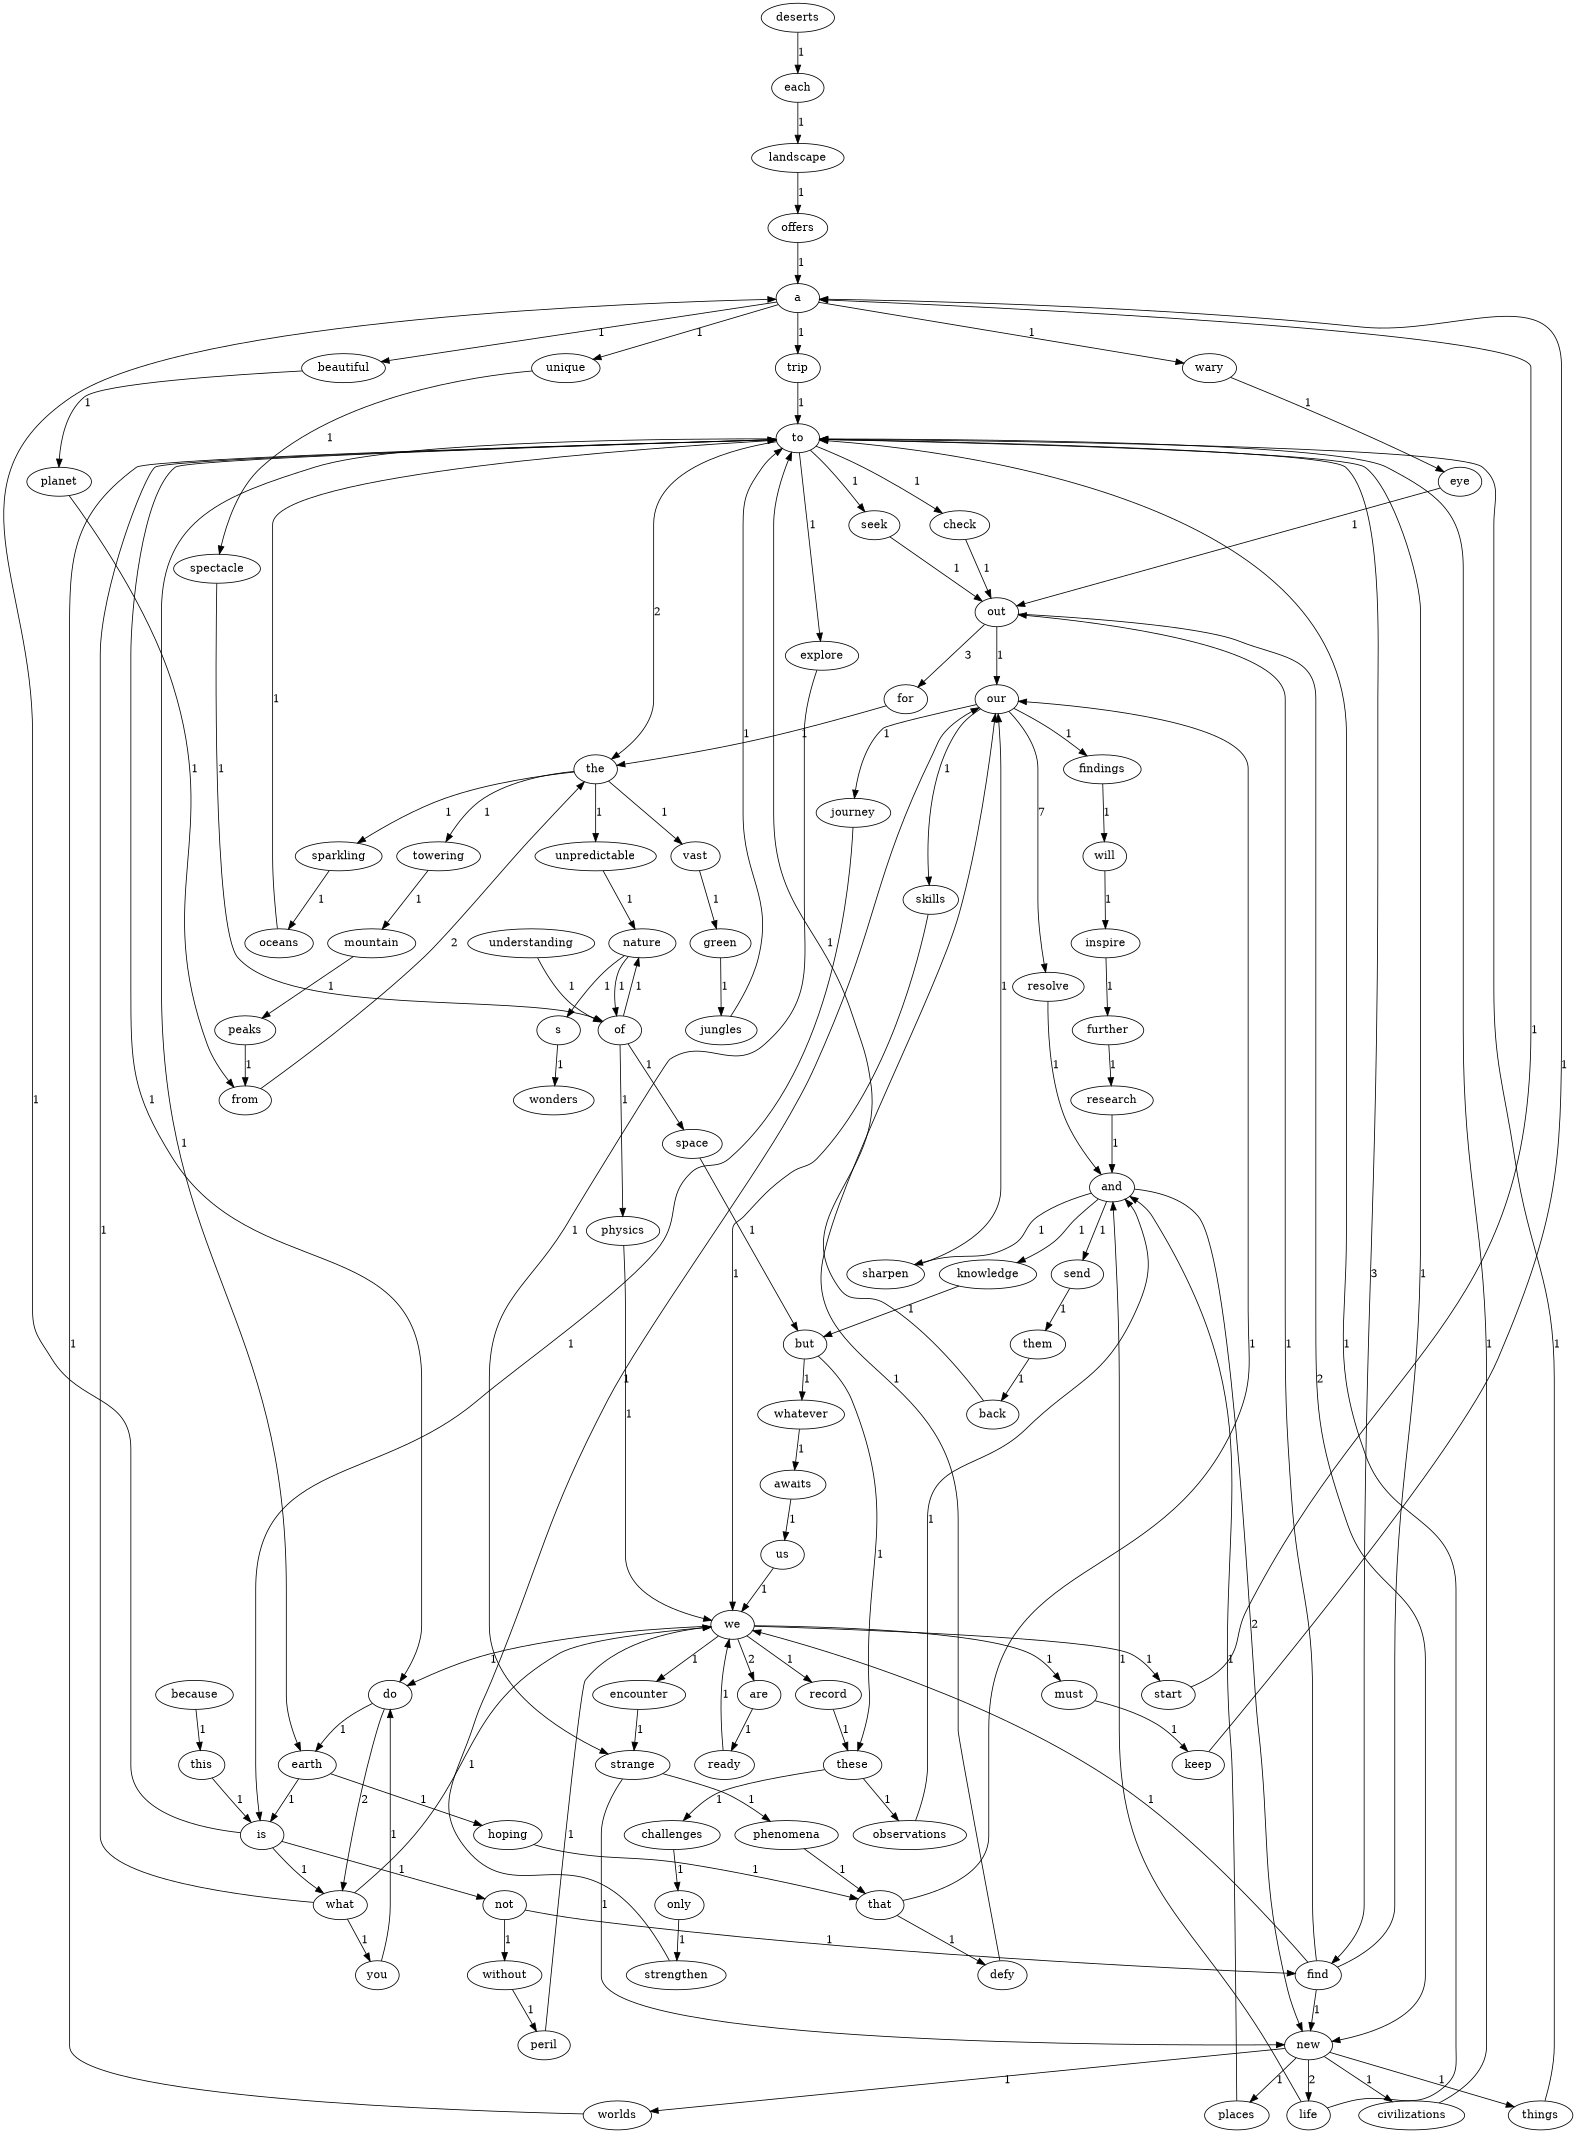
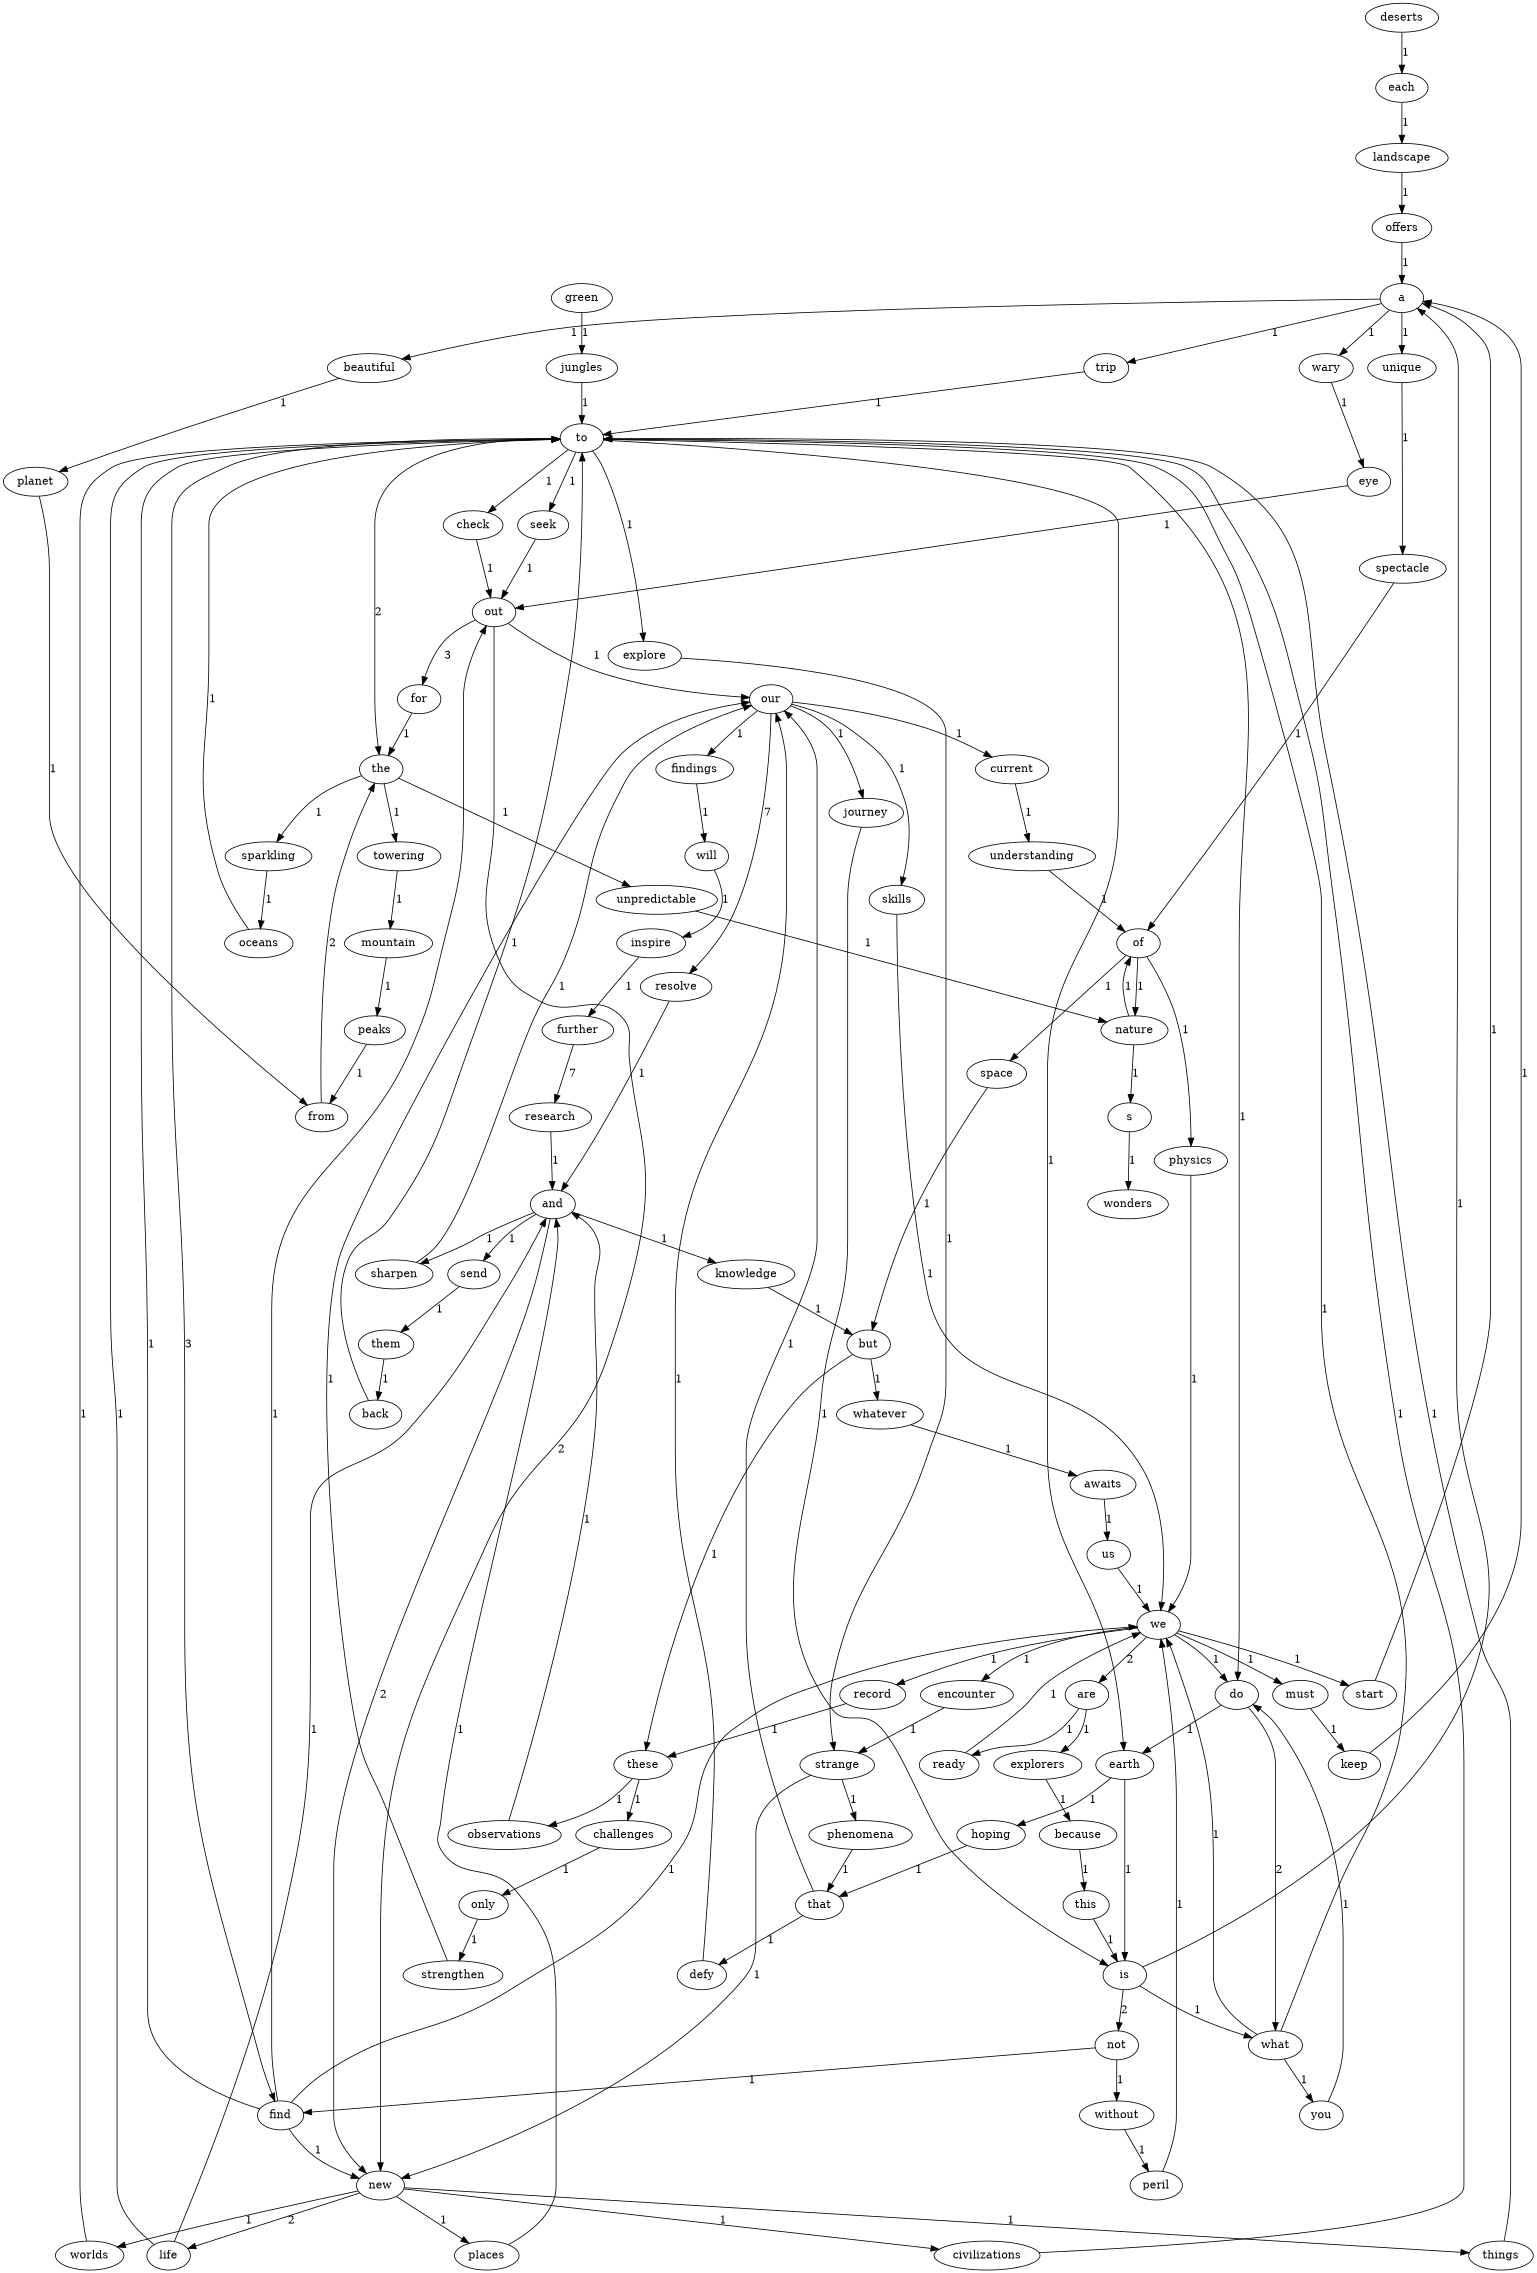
node "current": added
node "vast": removed
edge "further" -> "research": label "1" -> "7"
node "explorers": added
edge "is" -> "not": label "1" -> "2"
